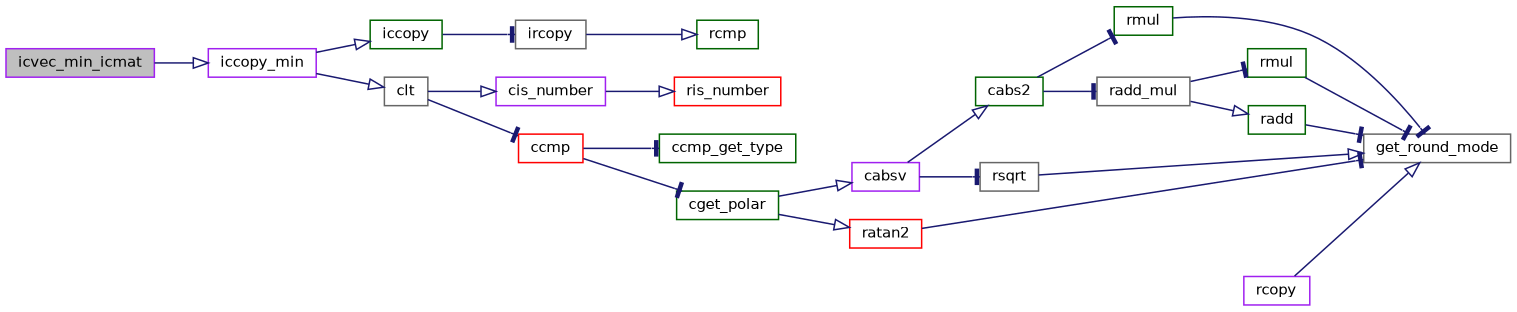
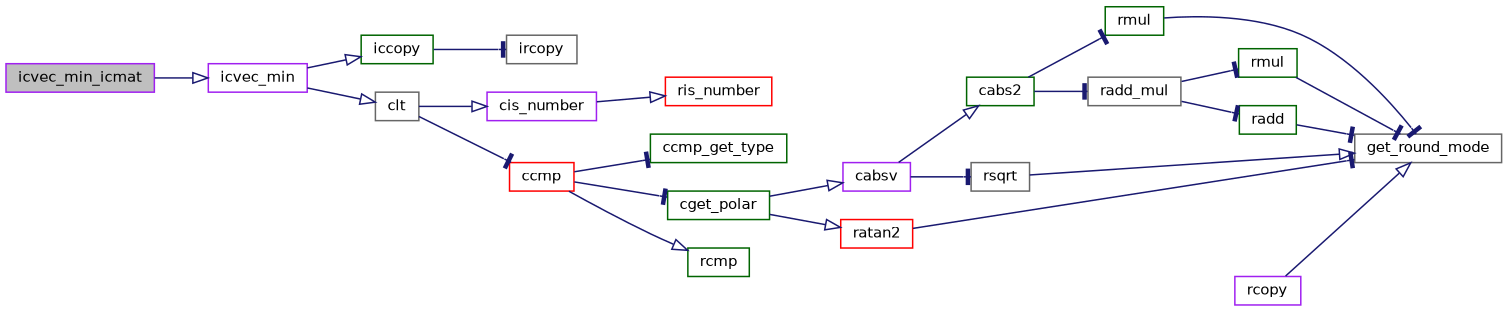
edge "ircopy" -> "rcmp": now "ccmp" -> "rcmp"
node "iccopy_min": label "iccopy_min" -> "icvec_min"
edge "radd_mul" -> "radd": arrowhead onormal -> tee
